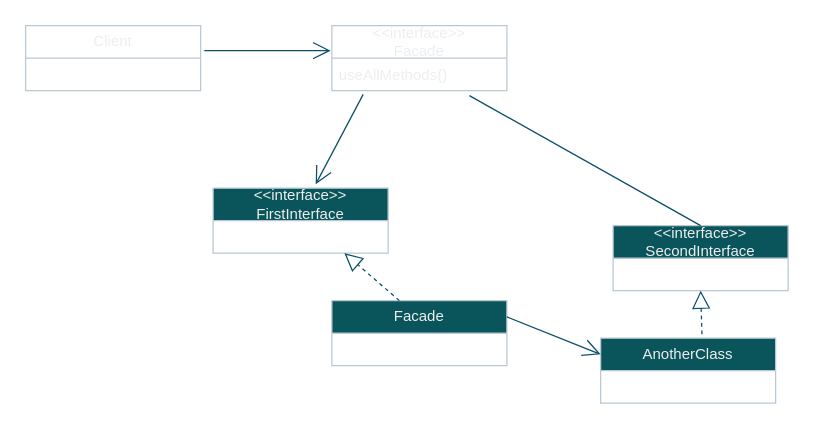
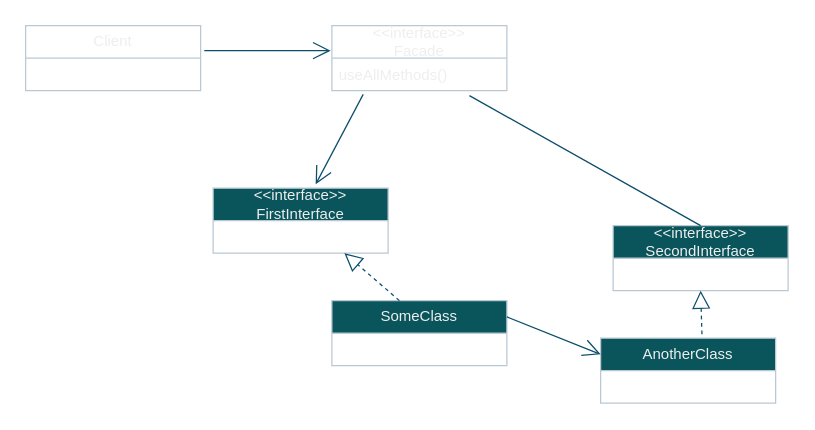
node "Facade": label "Facade" -> "SomeClass"
